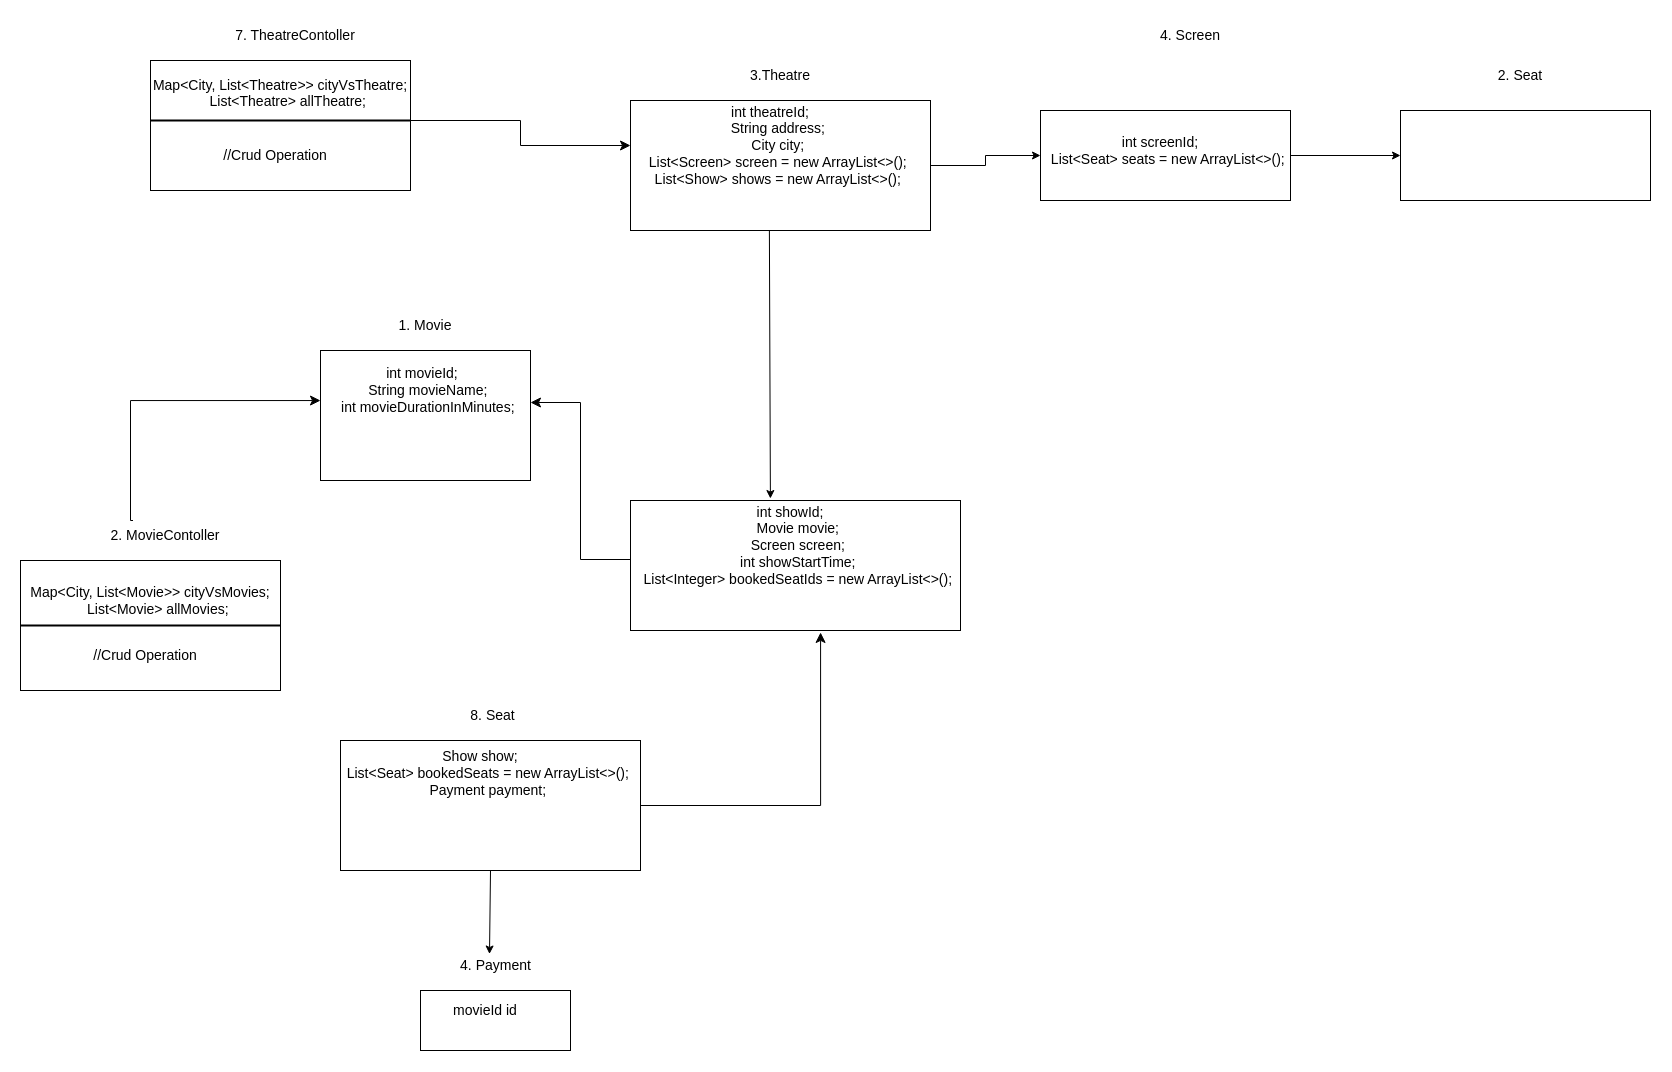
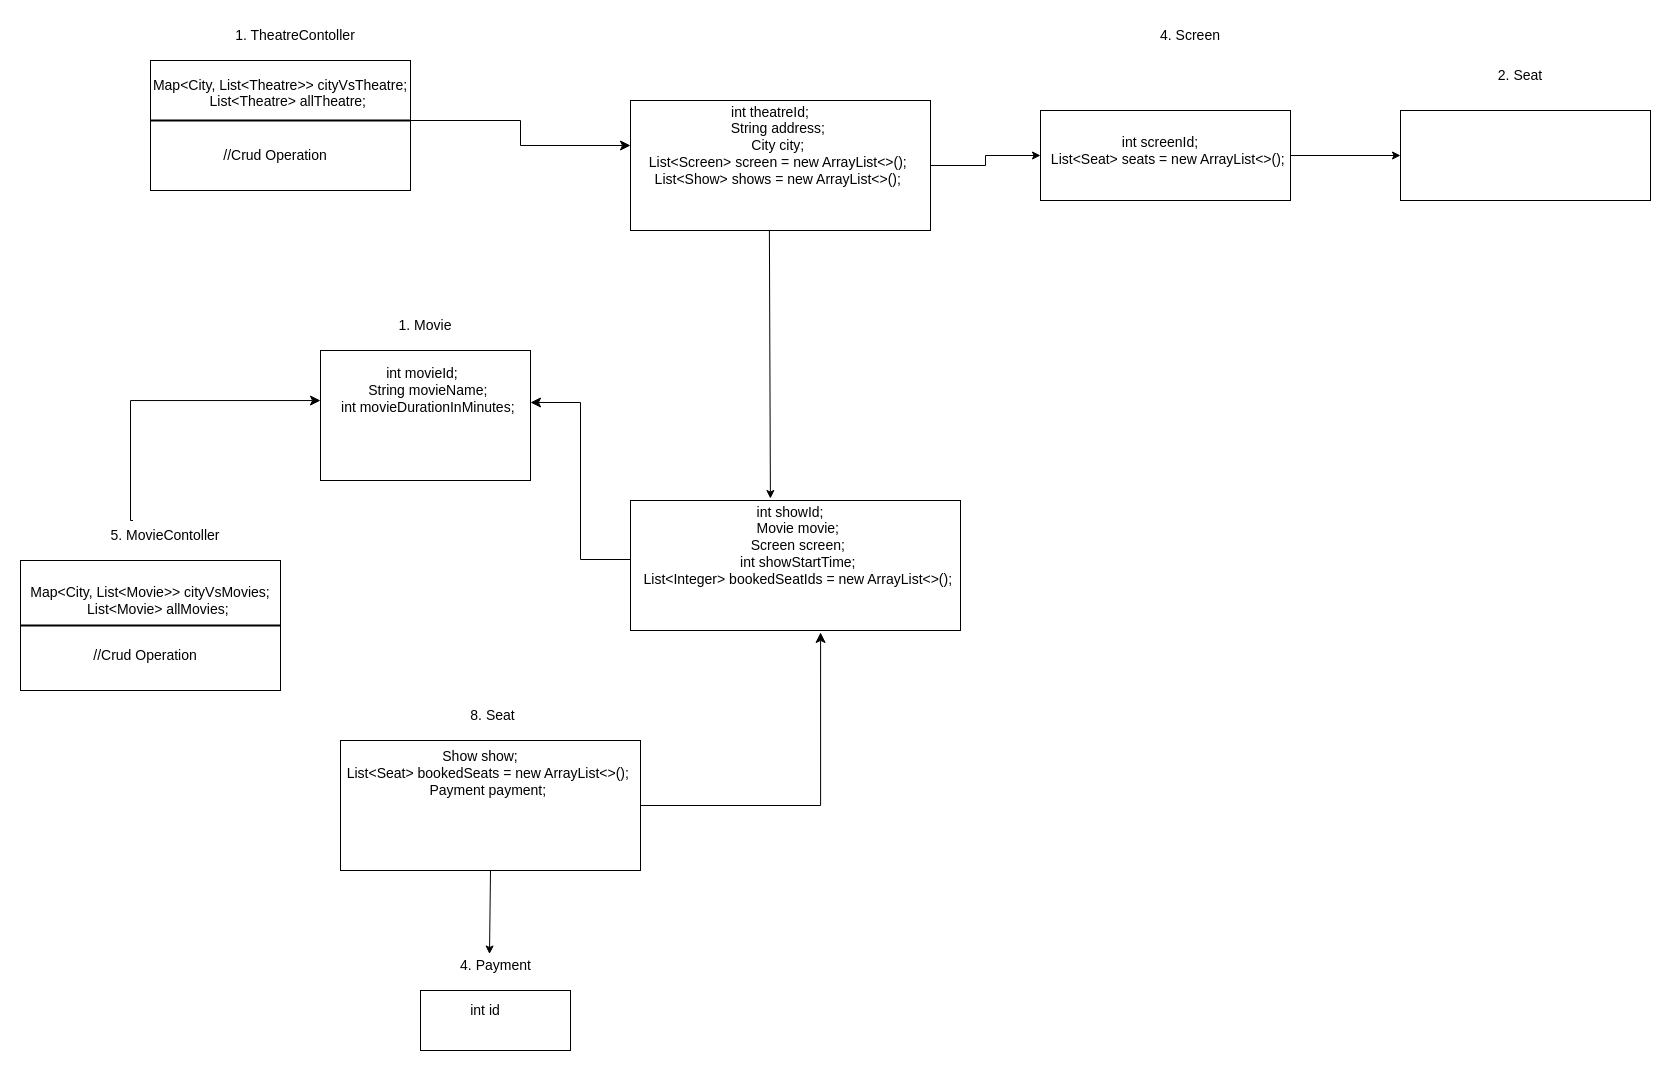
node "7. TheatreContoller": label "7. TheatreContoller" -> "1. TheatreContoller"
node "3.Theatre": removed
node "2. MovieContoller": label "2. MovieContoller" -> "5. MovieContoller"
node "movieId id": label "movieId id" -> "int id"
